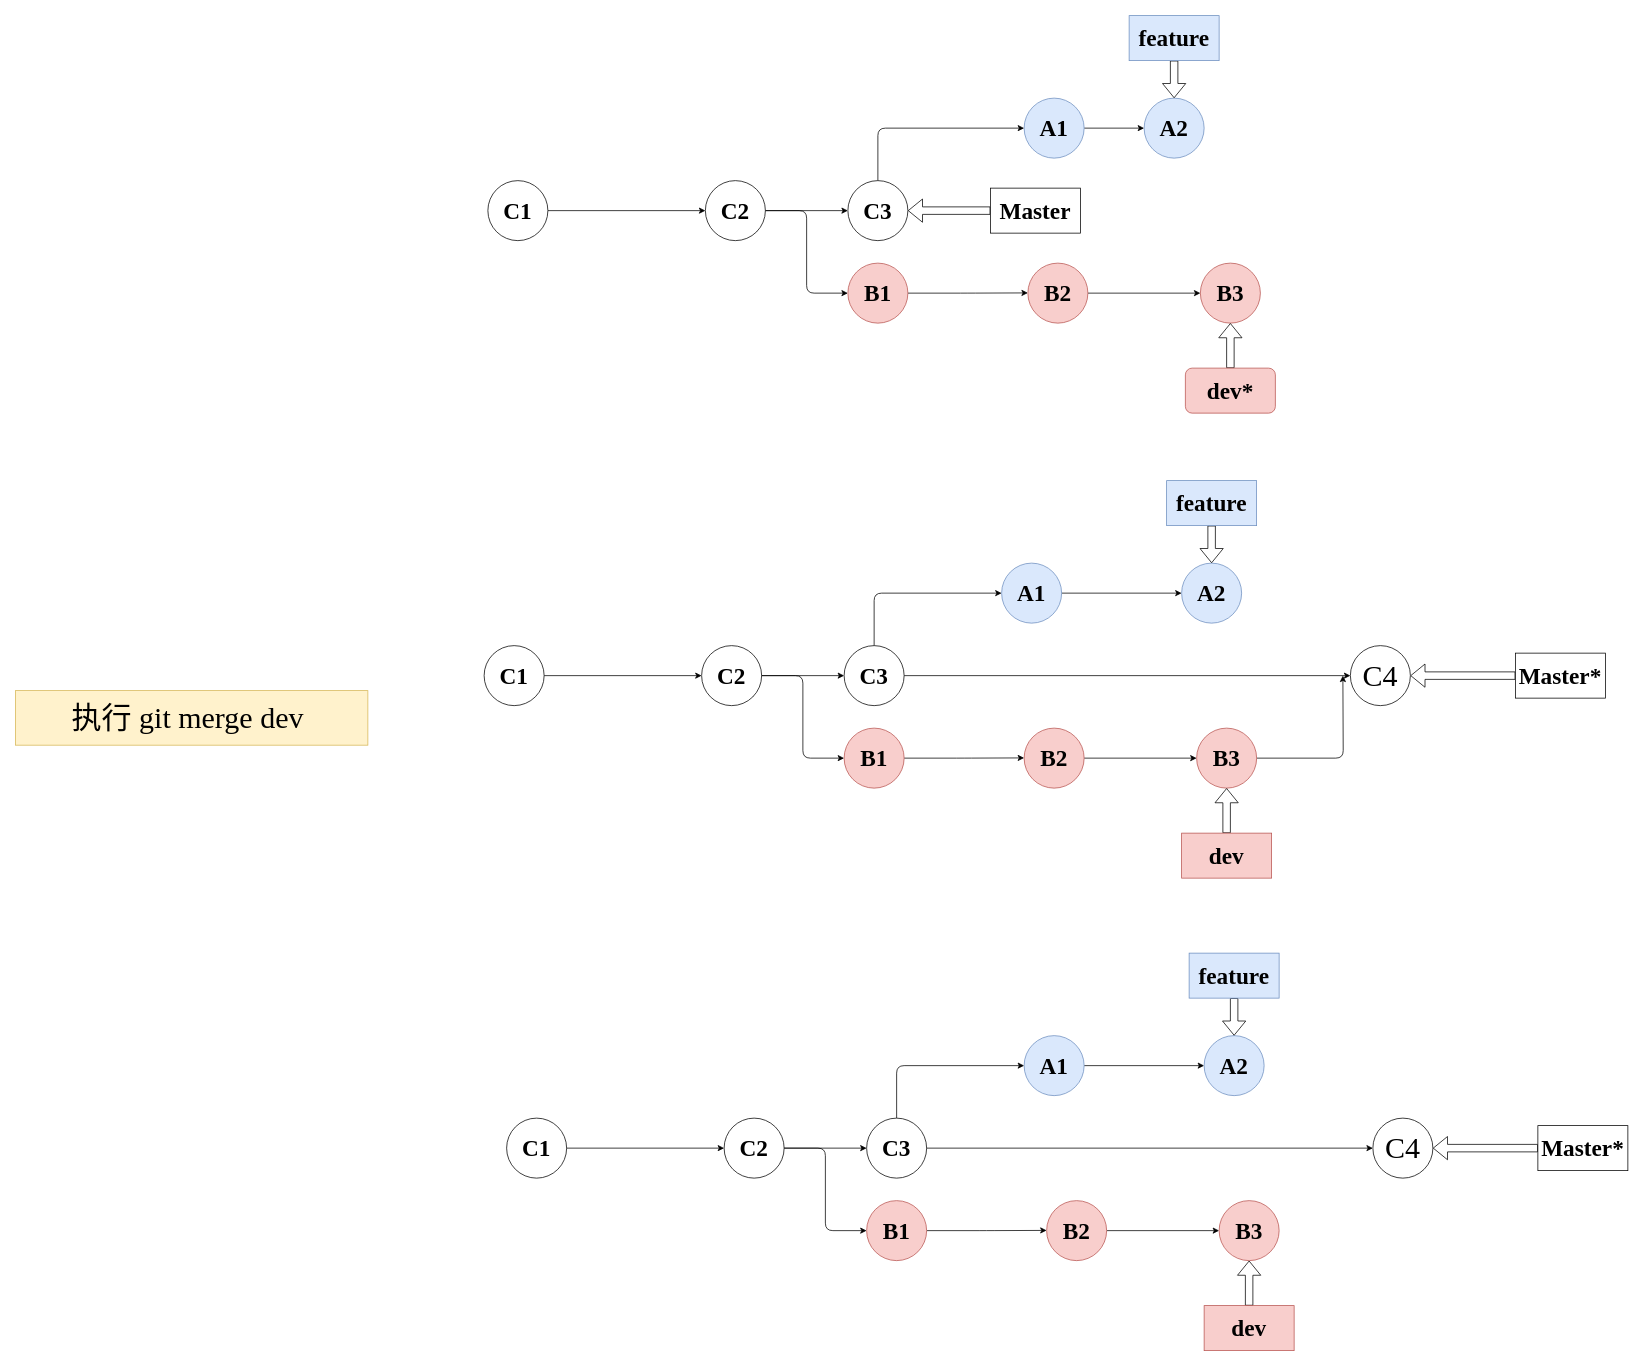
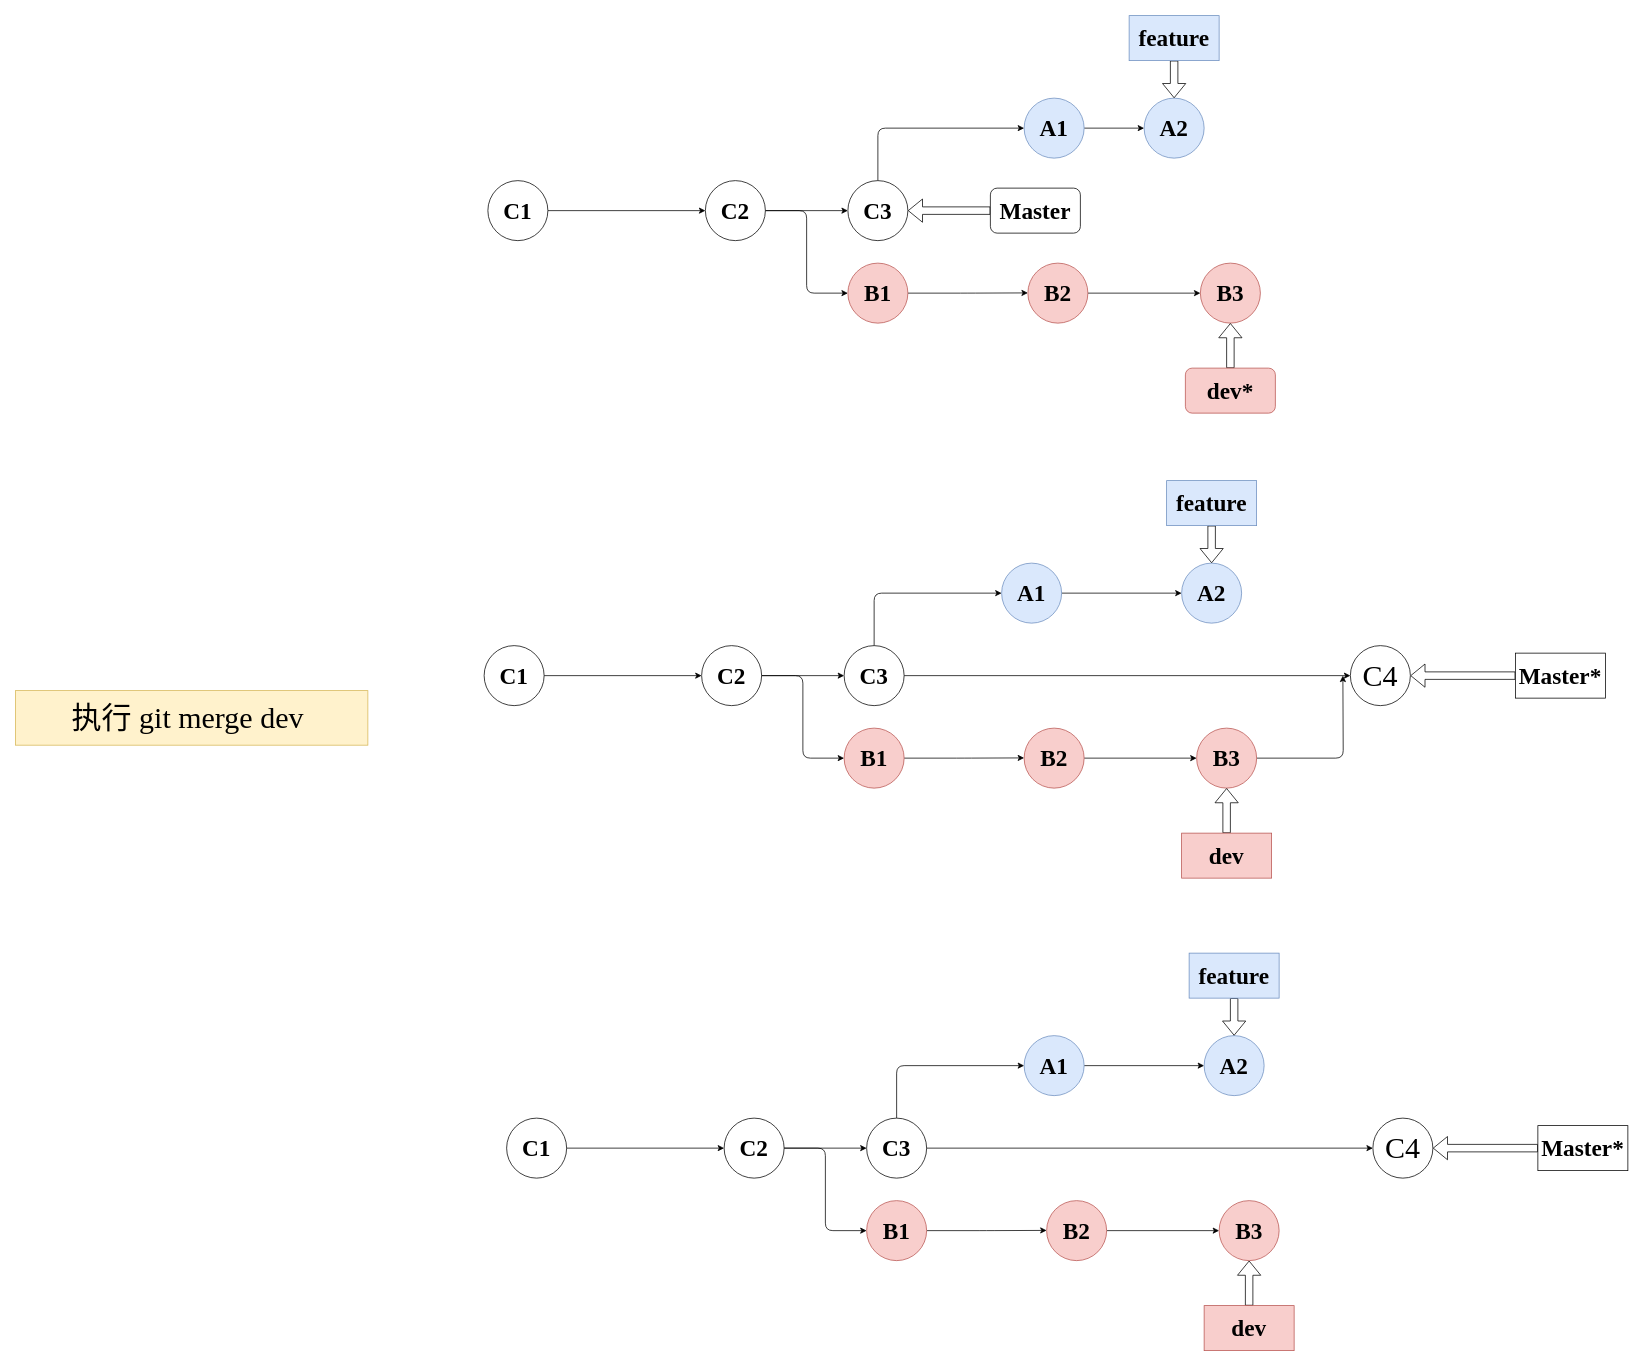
node "Master": shape rectangle -> rounded rectangle
